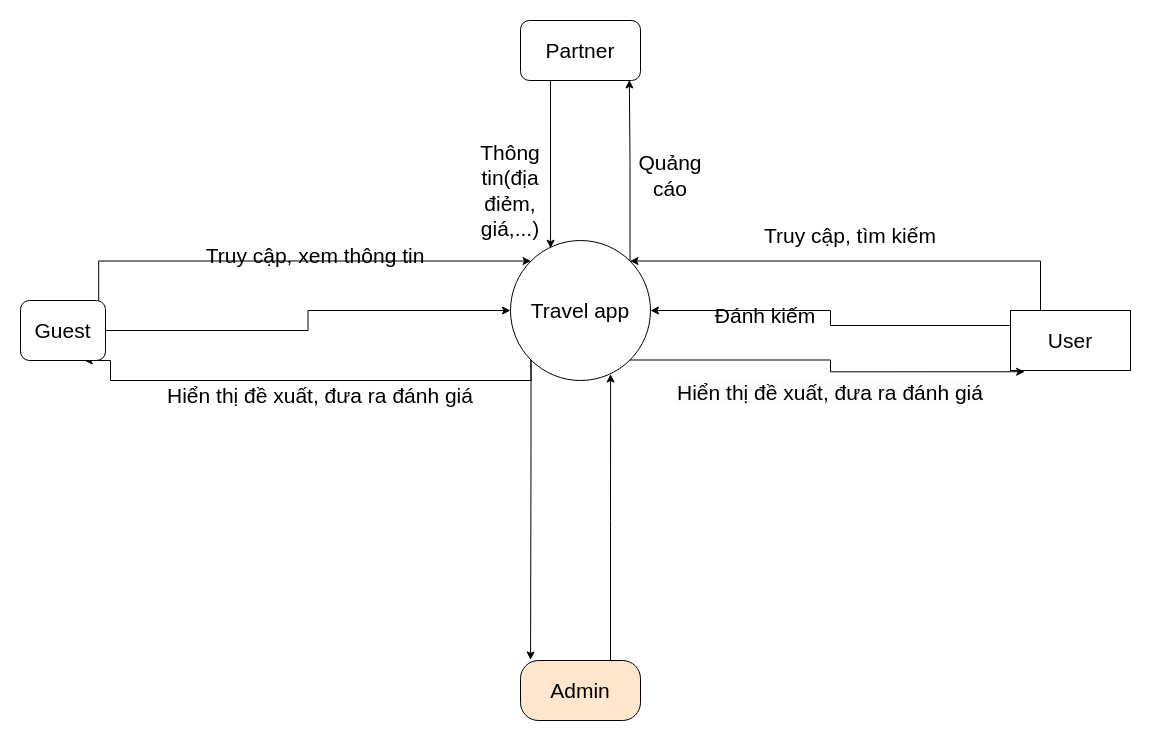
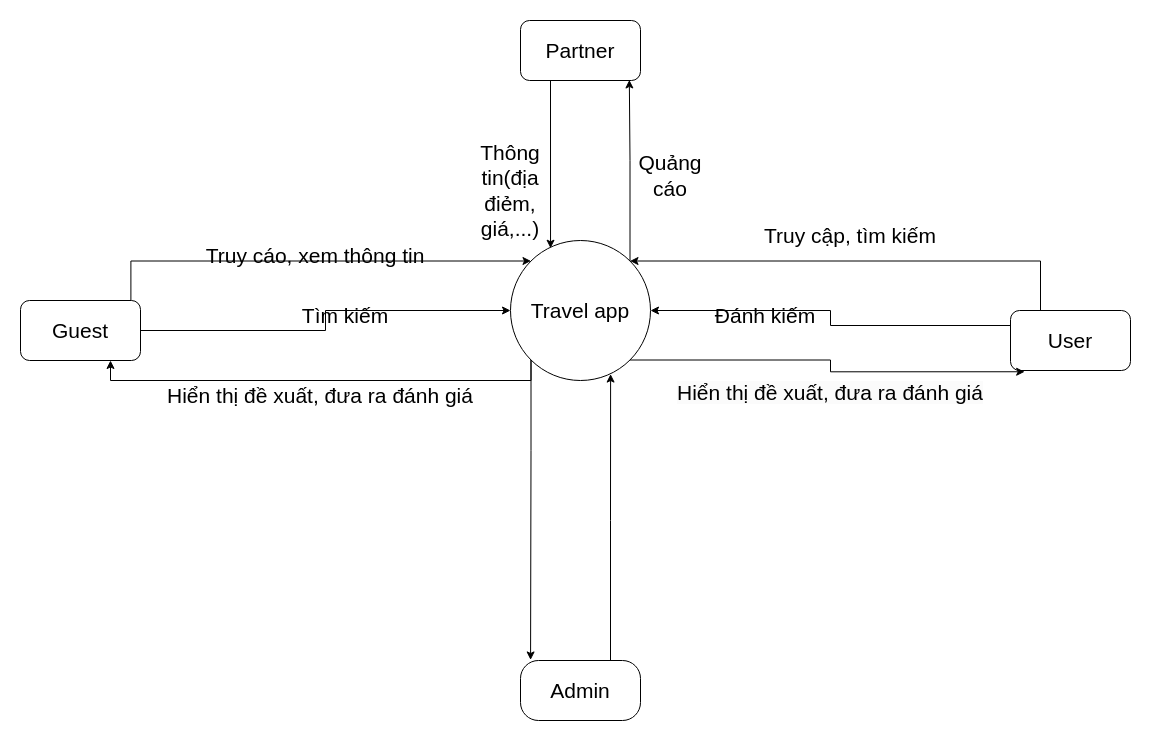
node "Truy cập, xem thông tin": label "Truy cập, xem thông tin" -> "Truy cáo, xem thông tin"
node "Tìm kiếm": added
node "Guest": size 85x60 -> 120x60
node "User": shape rectangle -> rounded rectangle
node "Admin": fillcolor #ffe6cc -> #ffffff
